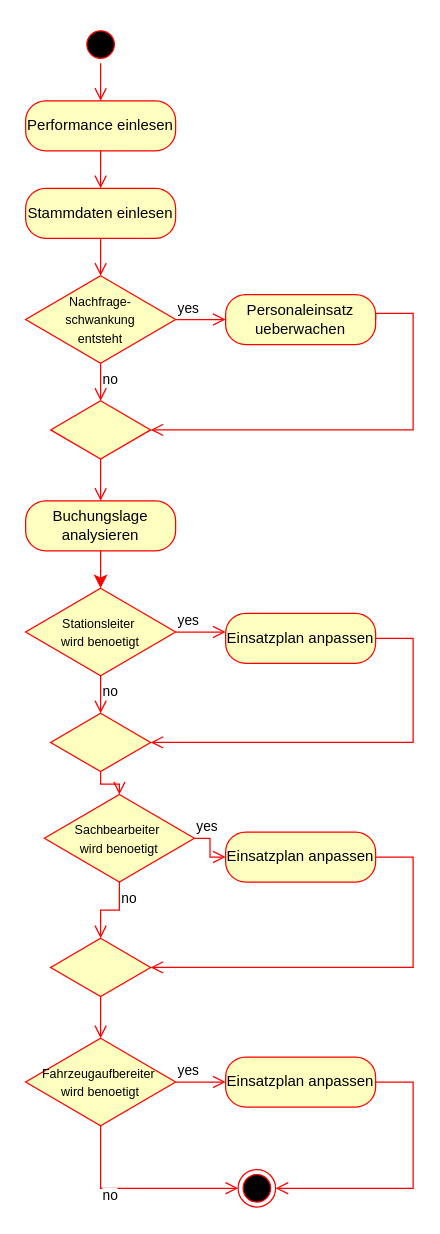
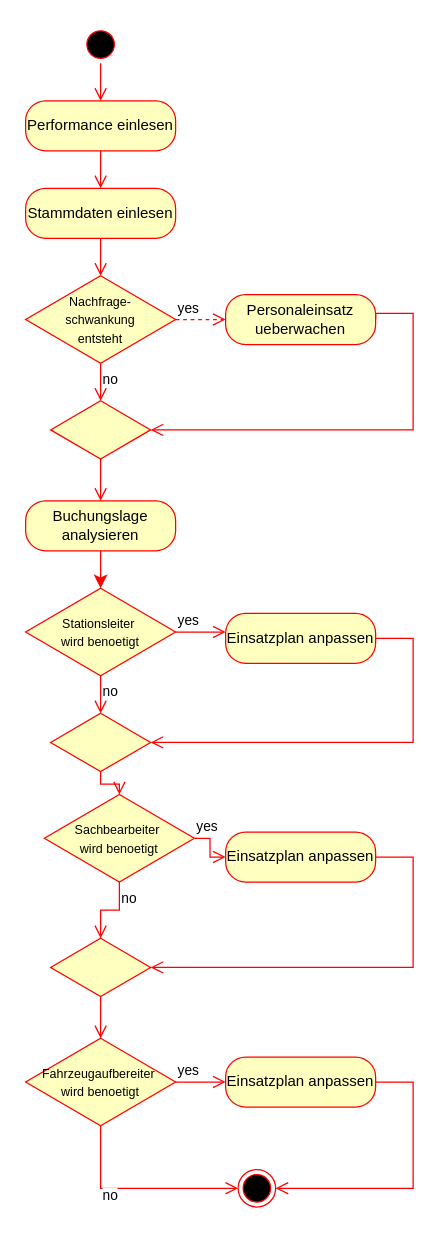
edge "Nachfrage- schwankung entsteht" -> "Personaleinsatz ueberwachen": style solid -> dashed
